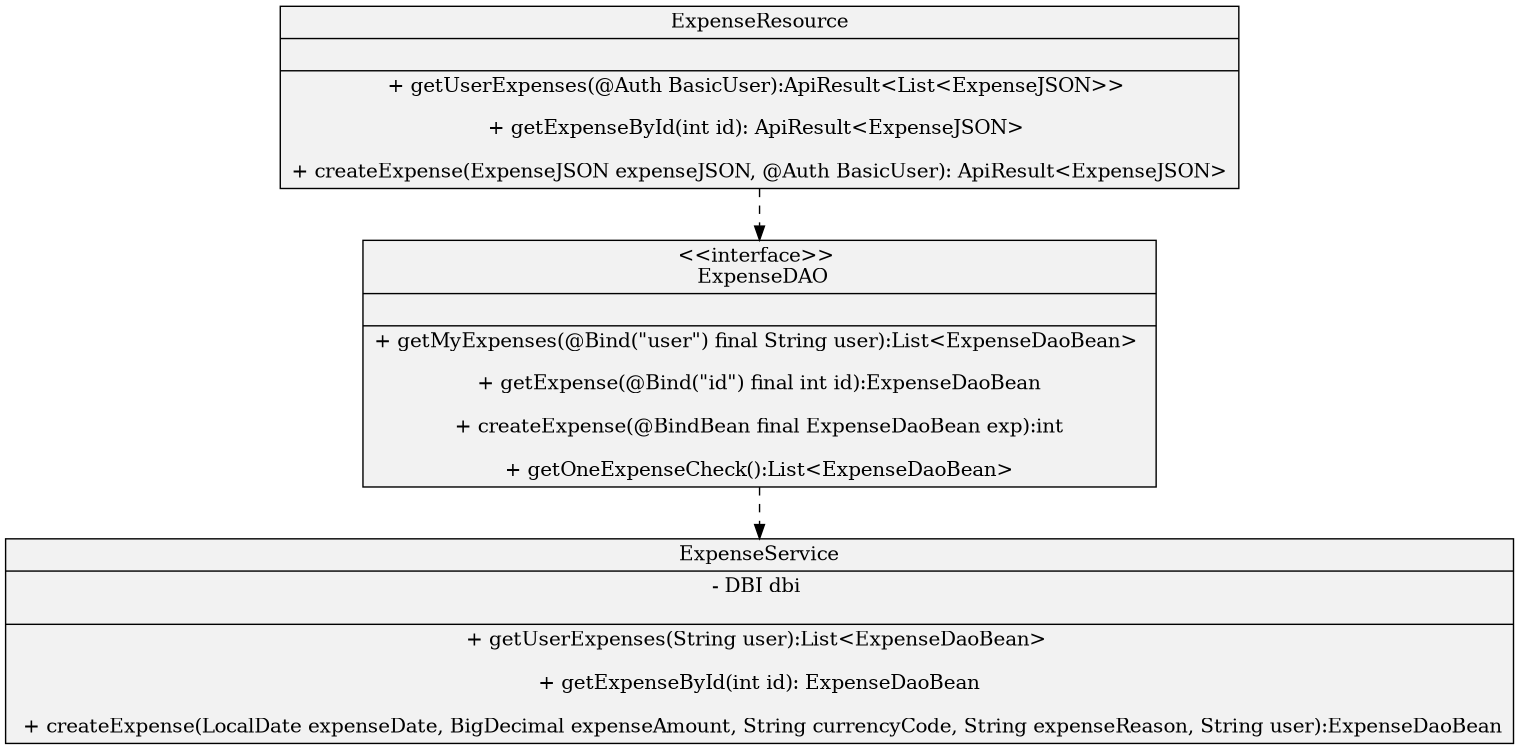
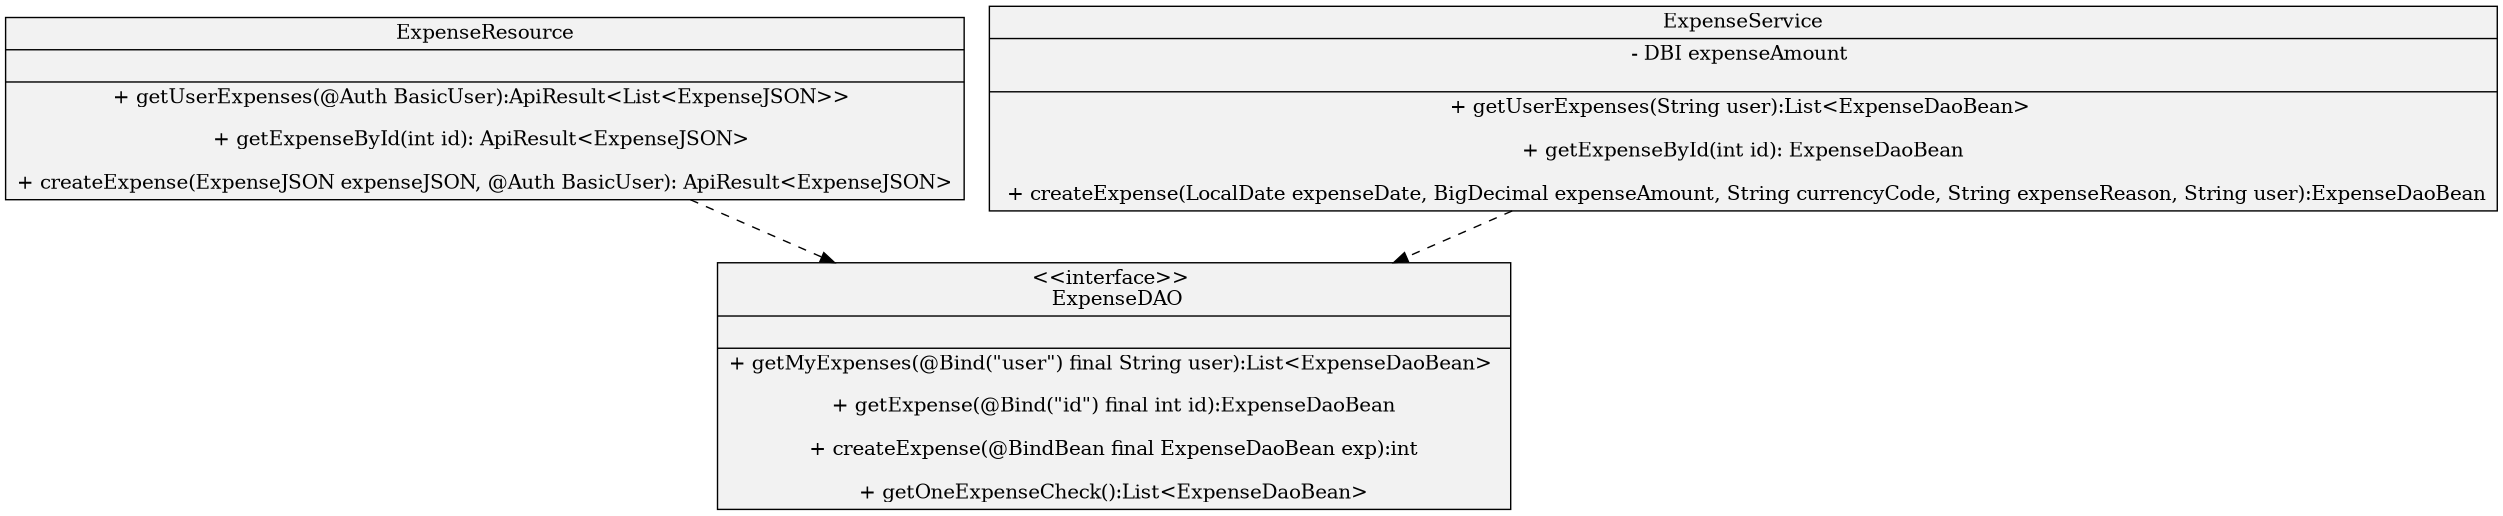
edge "ExpenseDAO" -> "ExpenseService": reversed
node "ExpenseService": text "- DBI dbi" -> "- DBI expenseAmount"
